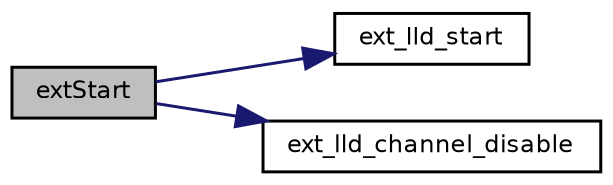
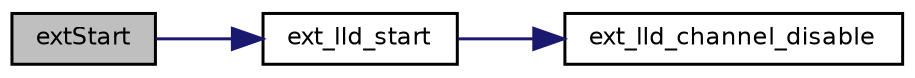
edge "extStart" -> "ext_lld_channel_disable": now "ext_lld_start" -> "ext_lld_channel_disable"
